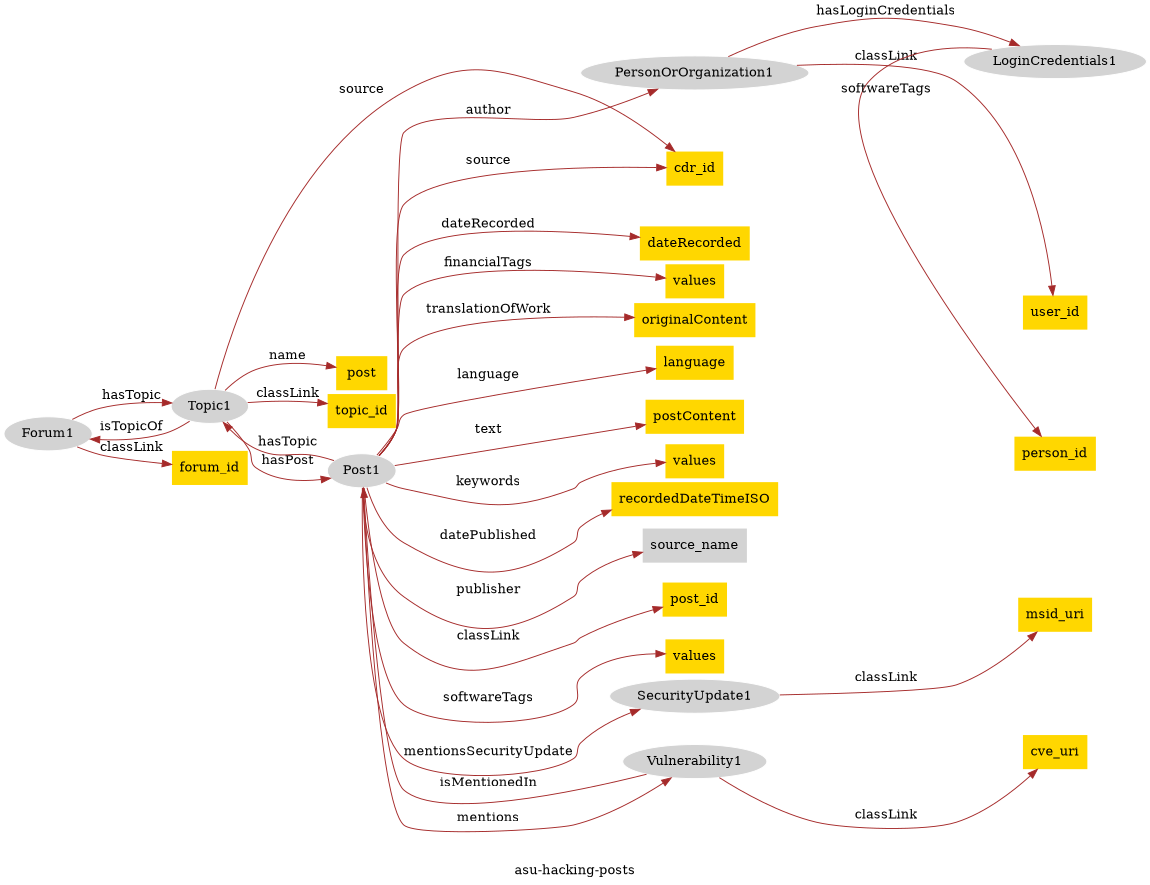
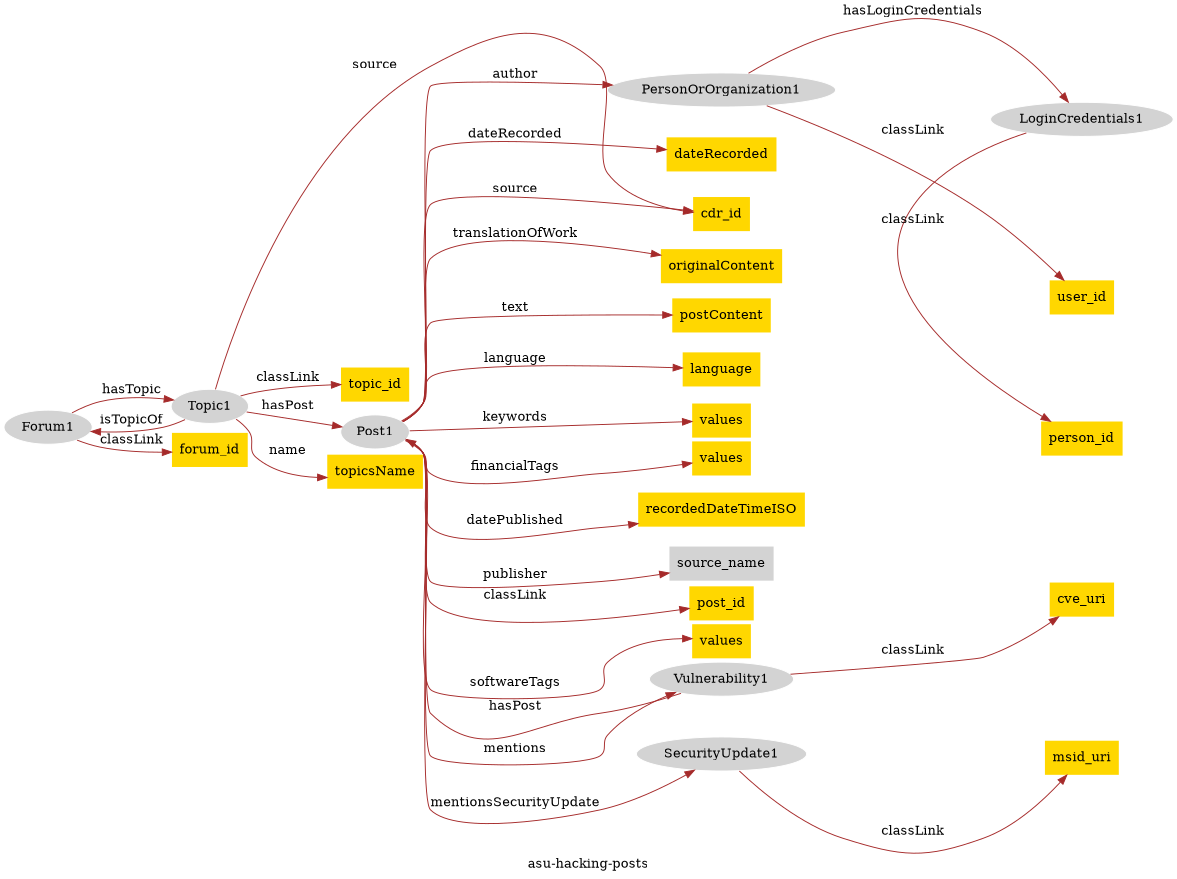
edge "LoginCredentials1" -> "person_id": label "softwareTags" -> "classLink"
node "post": label "post" -> "topicsName"
edge "Post1" -> "Topic1": removed, label "hasTopic"
edge "Vulnerability1" -> "Post1": label "isMentionedIn" -> "hasPost"
